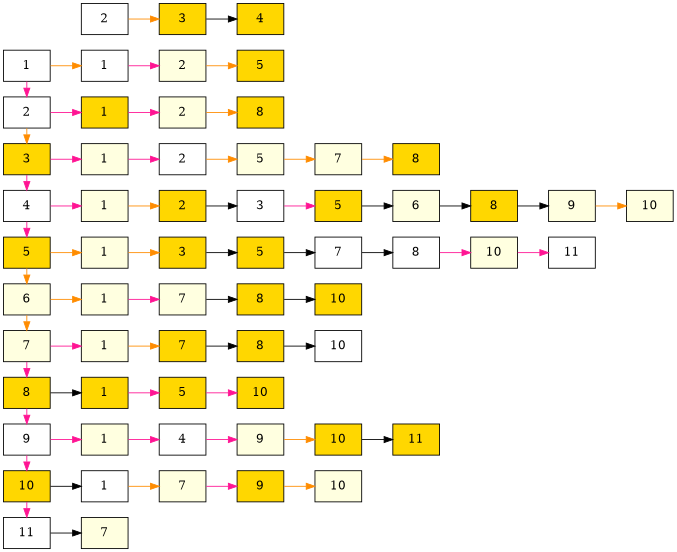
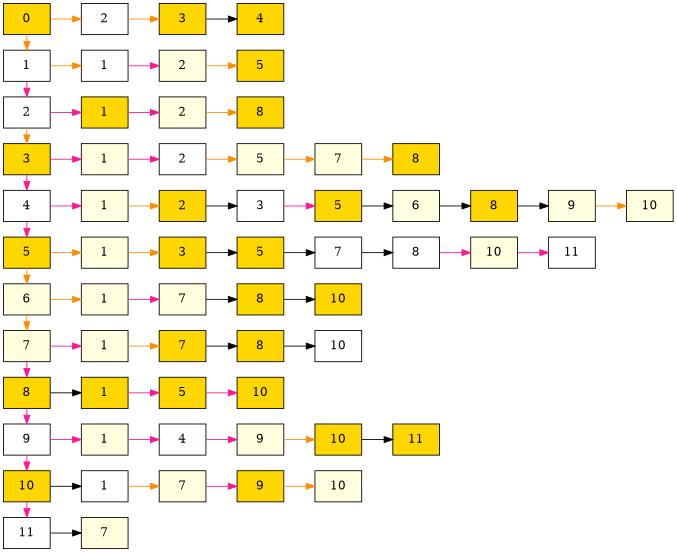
node "0": added
